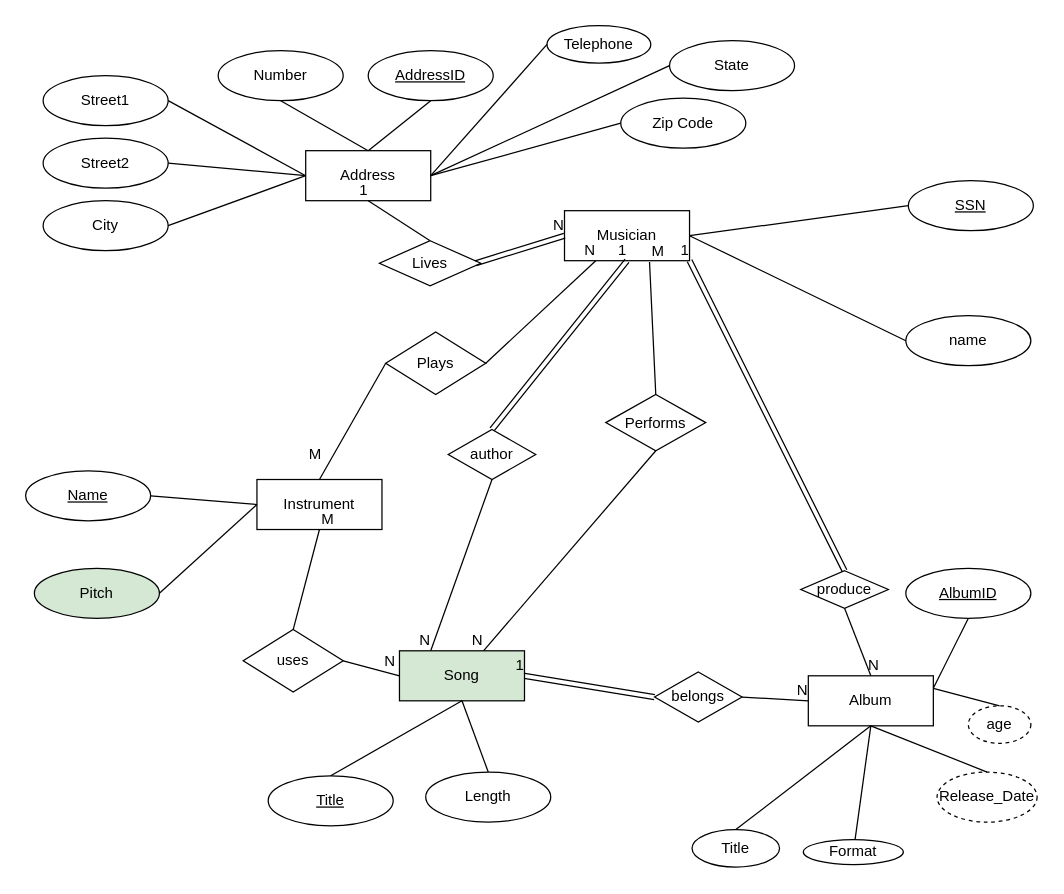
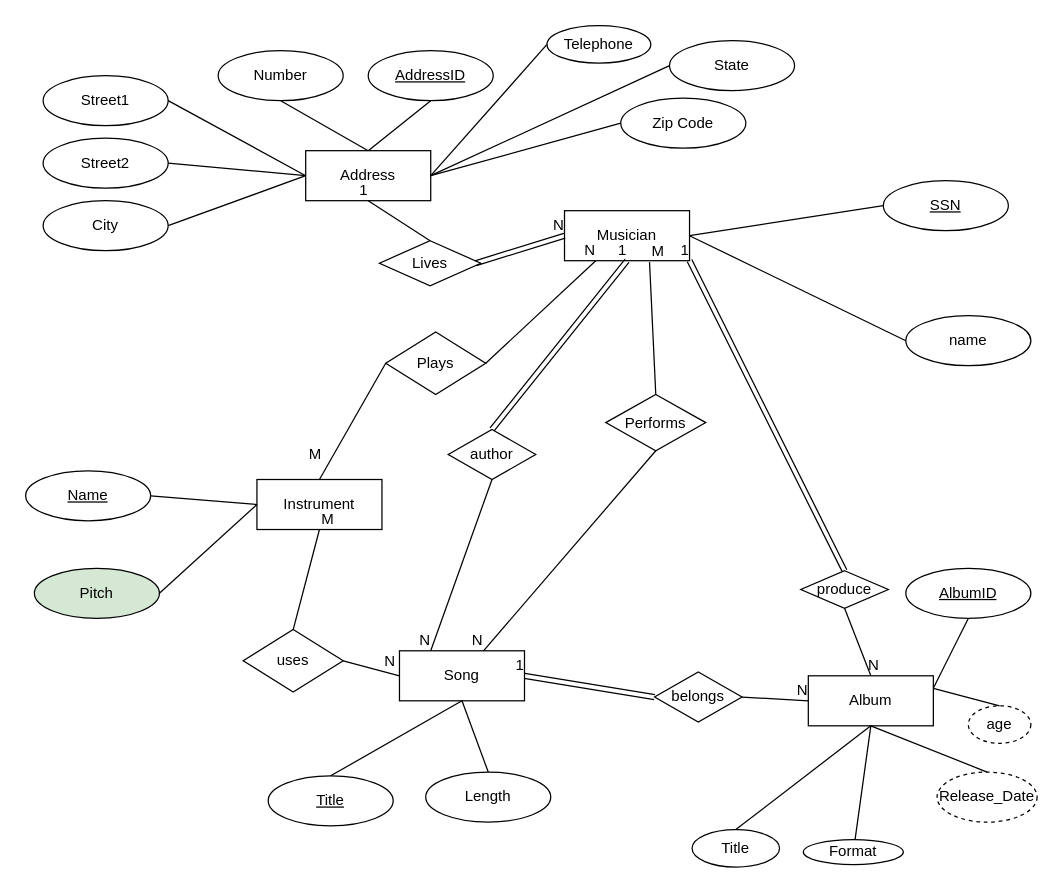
node "SSN": moved (971, 206) -> (946, 206)
node "Song": fillcolor #d5e8d4 -> #ffffff
